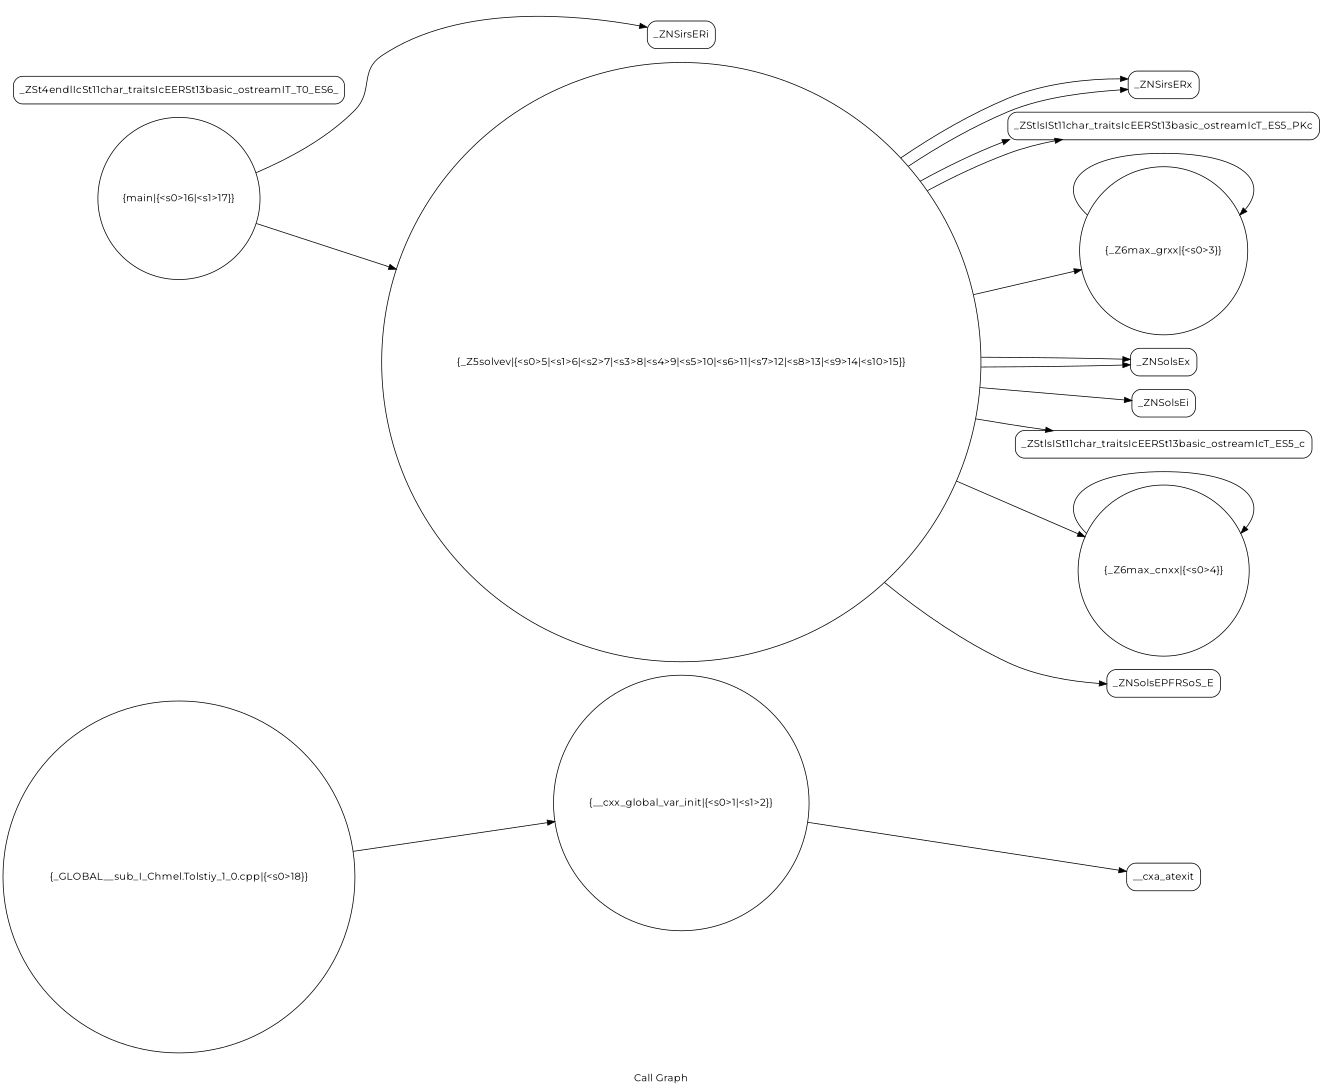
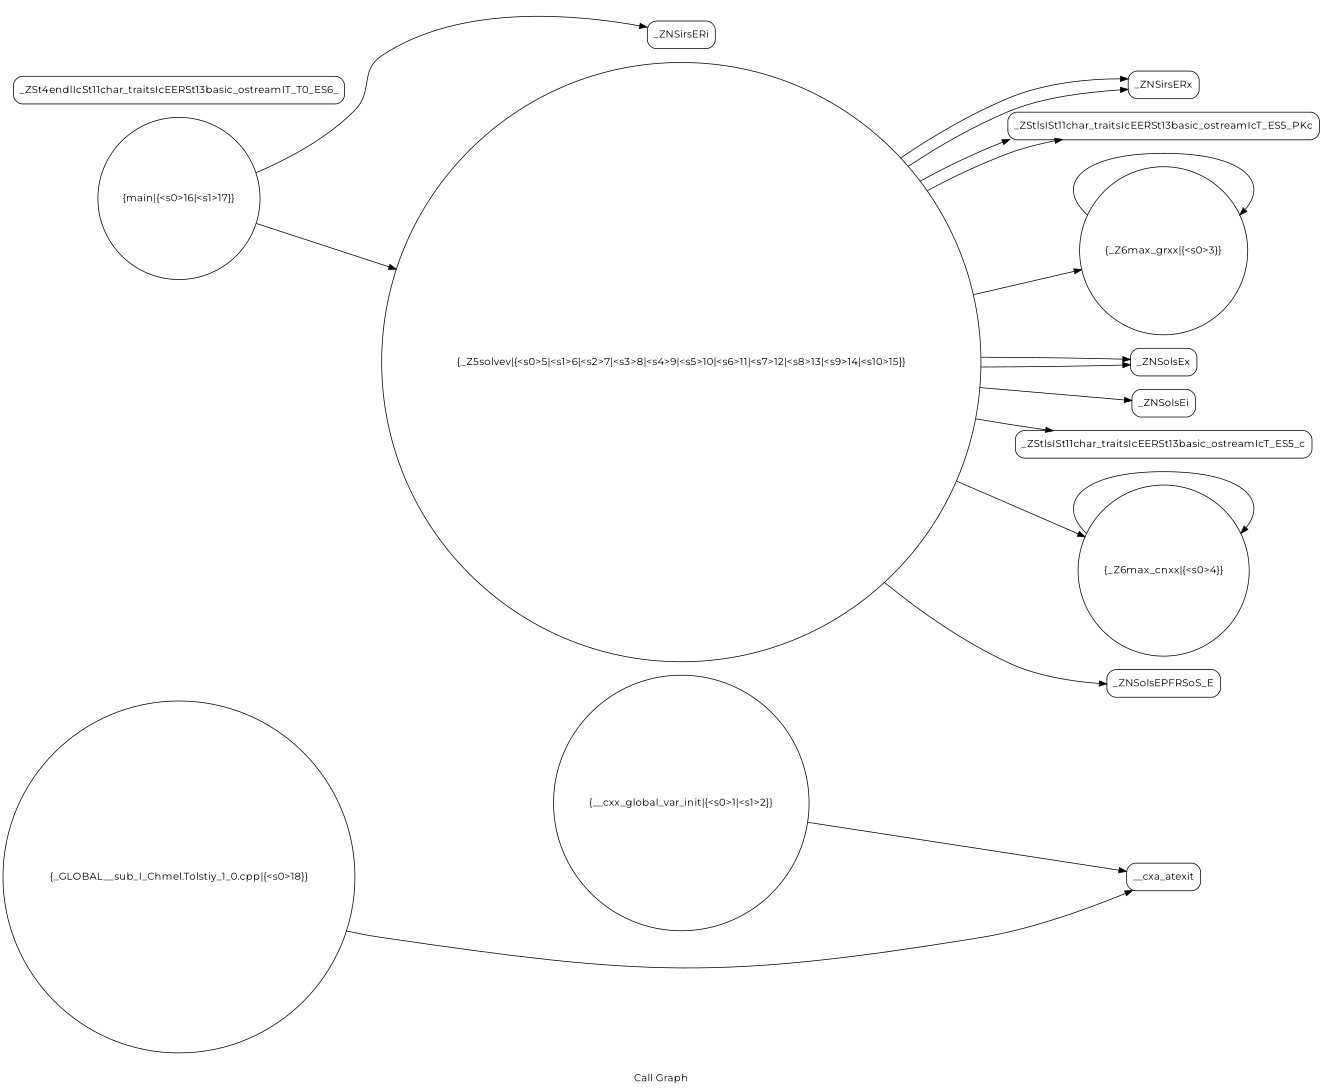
edge "{_GLOBAL__sub_I_Chmel.Tolstiy_1_0.cpp|{<s0>18}}" -> "{__cxx_global_var_init|{<s0>1|<s1>2}}": now "{_GLOBAL__sub_I_Chmel.Tolstiy_1_0.cpp|{<s0>18}}" -> "__cxa_atexit"
